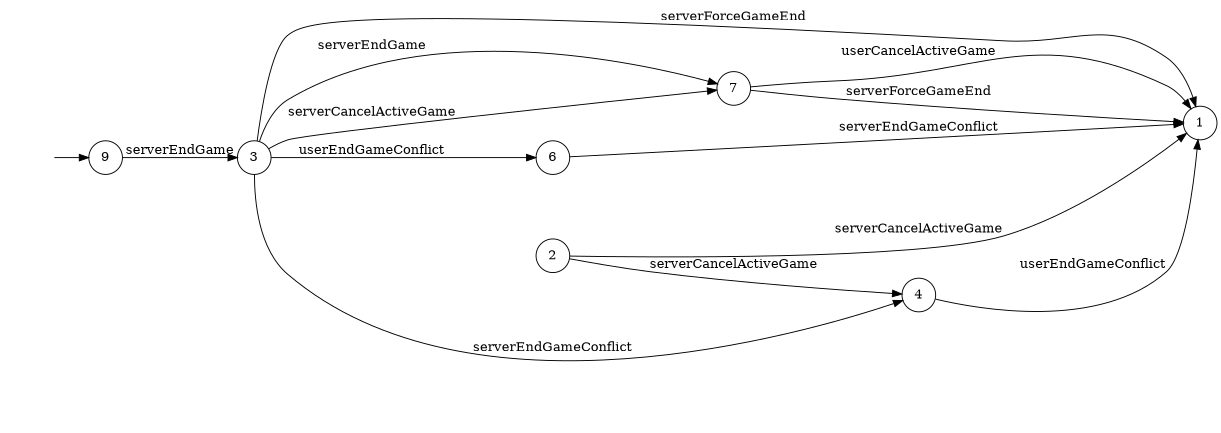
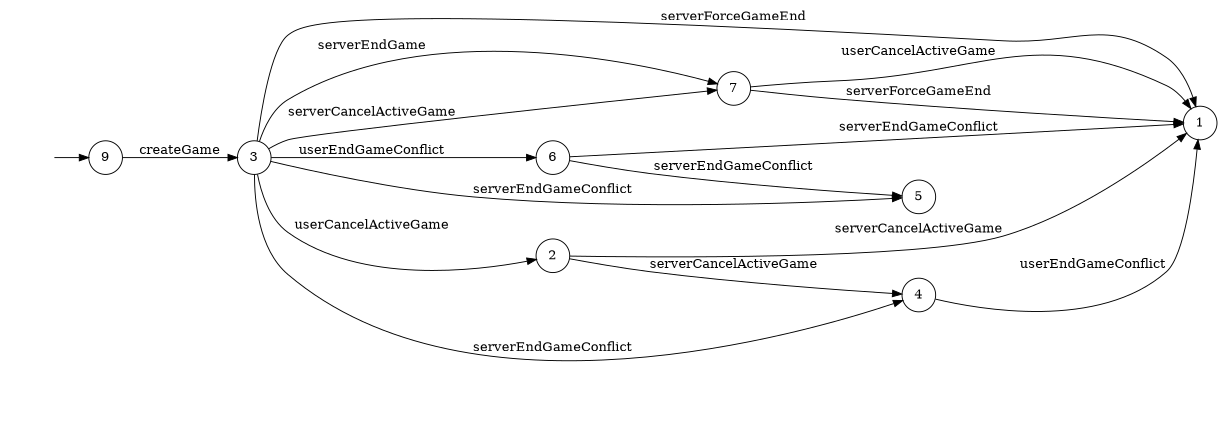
edge "9" -> "3": label "serverEndGame" -> "createGame"
node "5": added
edge "3" -> "2": added, label "userCancelActiveGame"
